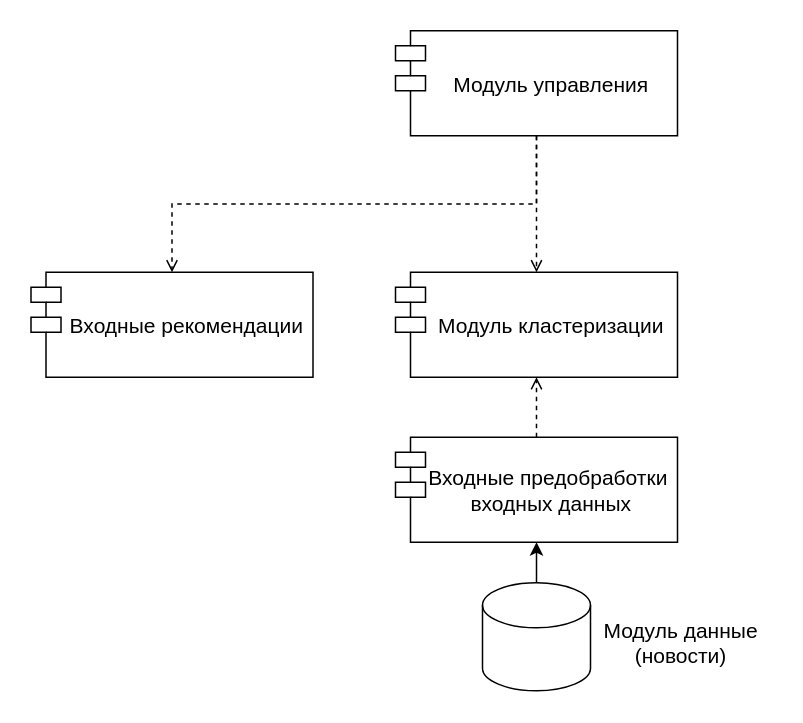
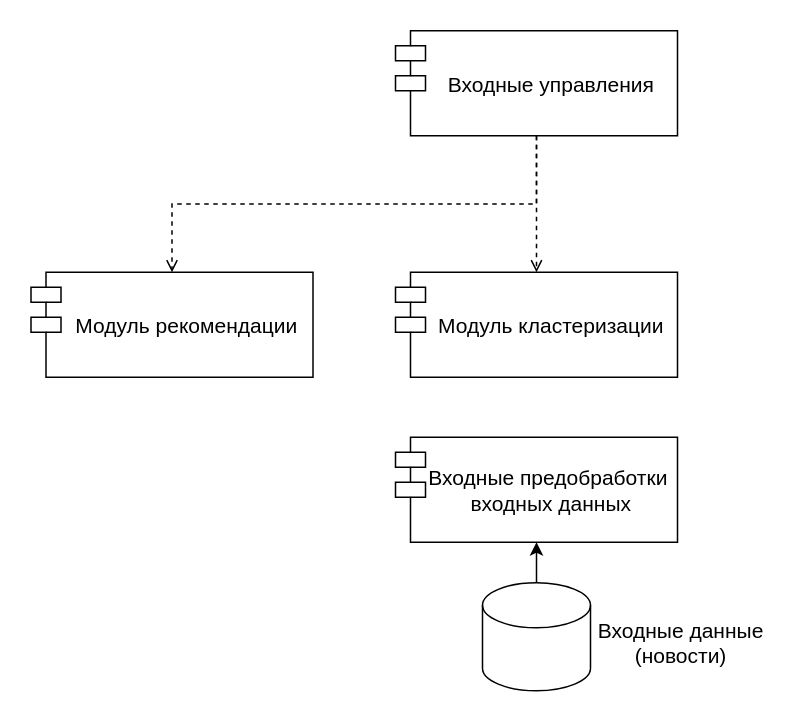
node "Модуль управления": label "Модуль управления" -> "Входные управления"
node "Входные рекомендации": label "Входные рекомендации" -> "Модуль рекомендации"
edge "Входные предобработки входных данных" -> "Модуль кластеризации": removed
node "Модуль данные (новости)": label "Модуль данные (новости)" -> "Входные данные (новости)"
